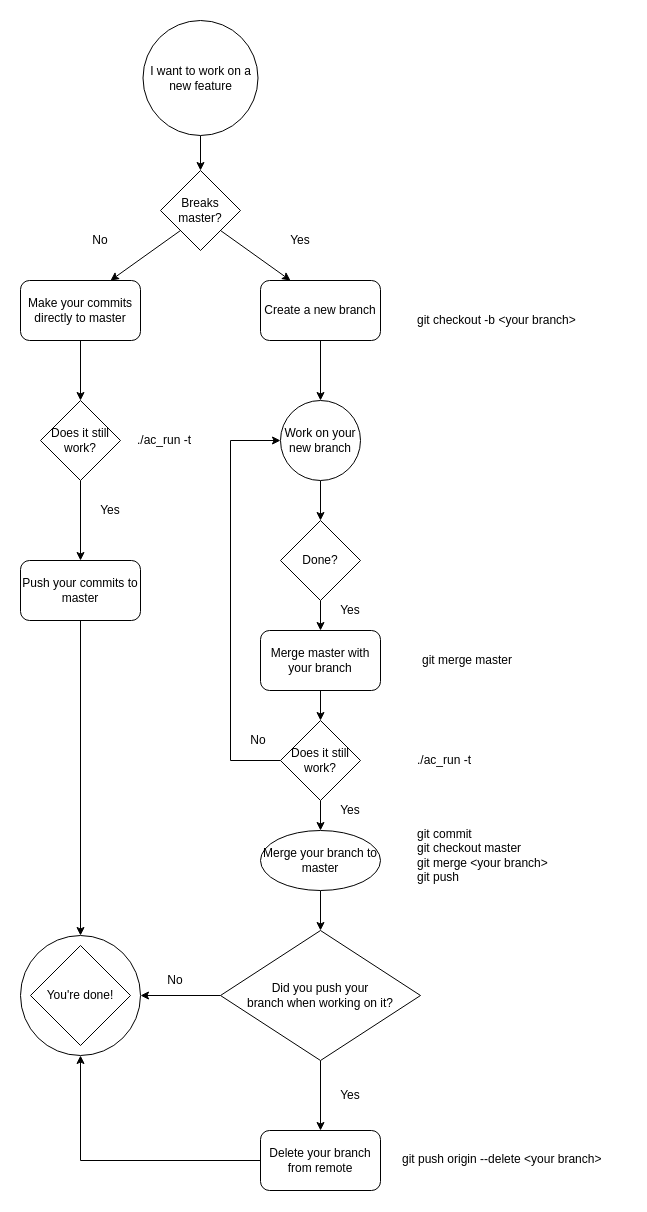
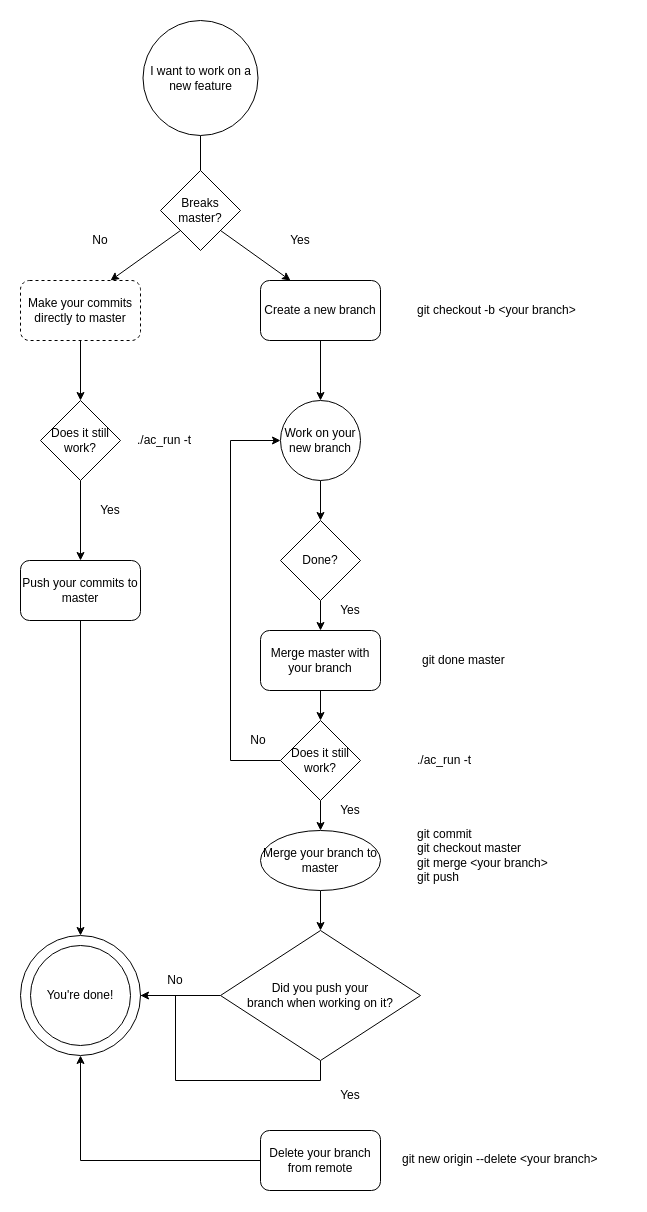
edge "I want to work on a new feature" -> "Breaks master?": arrowhead classic -> none
node "Make your commits directly to master": style solid -> dashed
node "git checkout -b <your branch>": moved (521, 321) -> (521, 311)
node "git merge master": label "git merge master" -> "git done master"
node "You're done!": shape diamond -> ellipse
edge "Did you push your branch when working on it?" -> "Delete your branch from remote": now "Did you push your branch when working on it?" -> "You're done!"
node "git push origin --delete <your branch>": label "git push origin --delete <your branch>" -> "git new origin --delete <your branch>"
